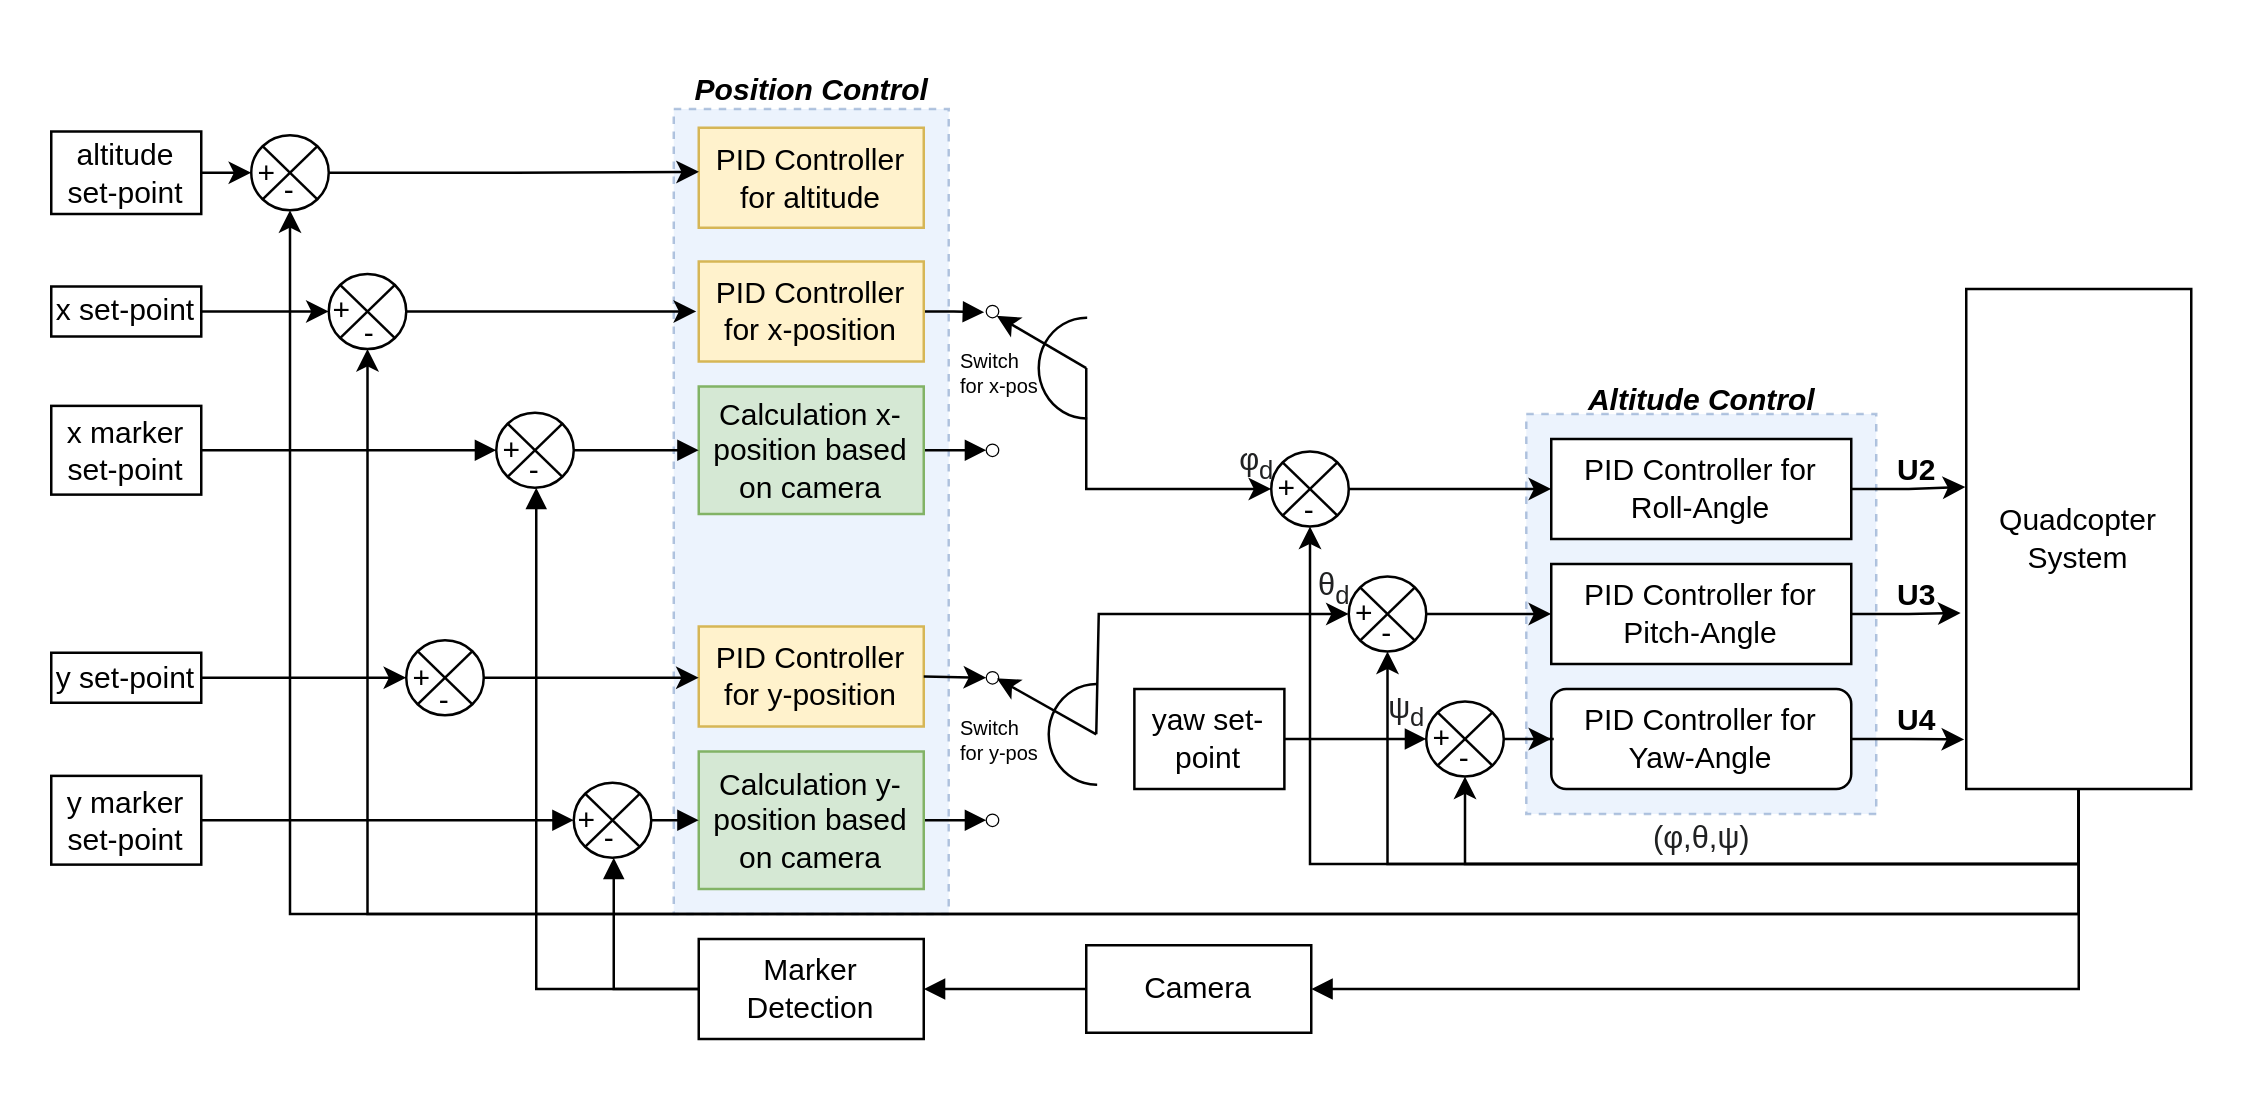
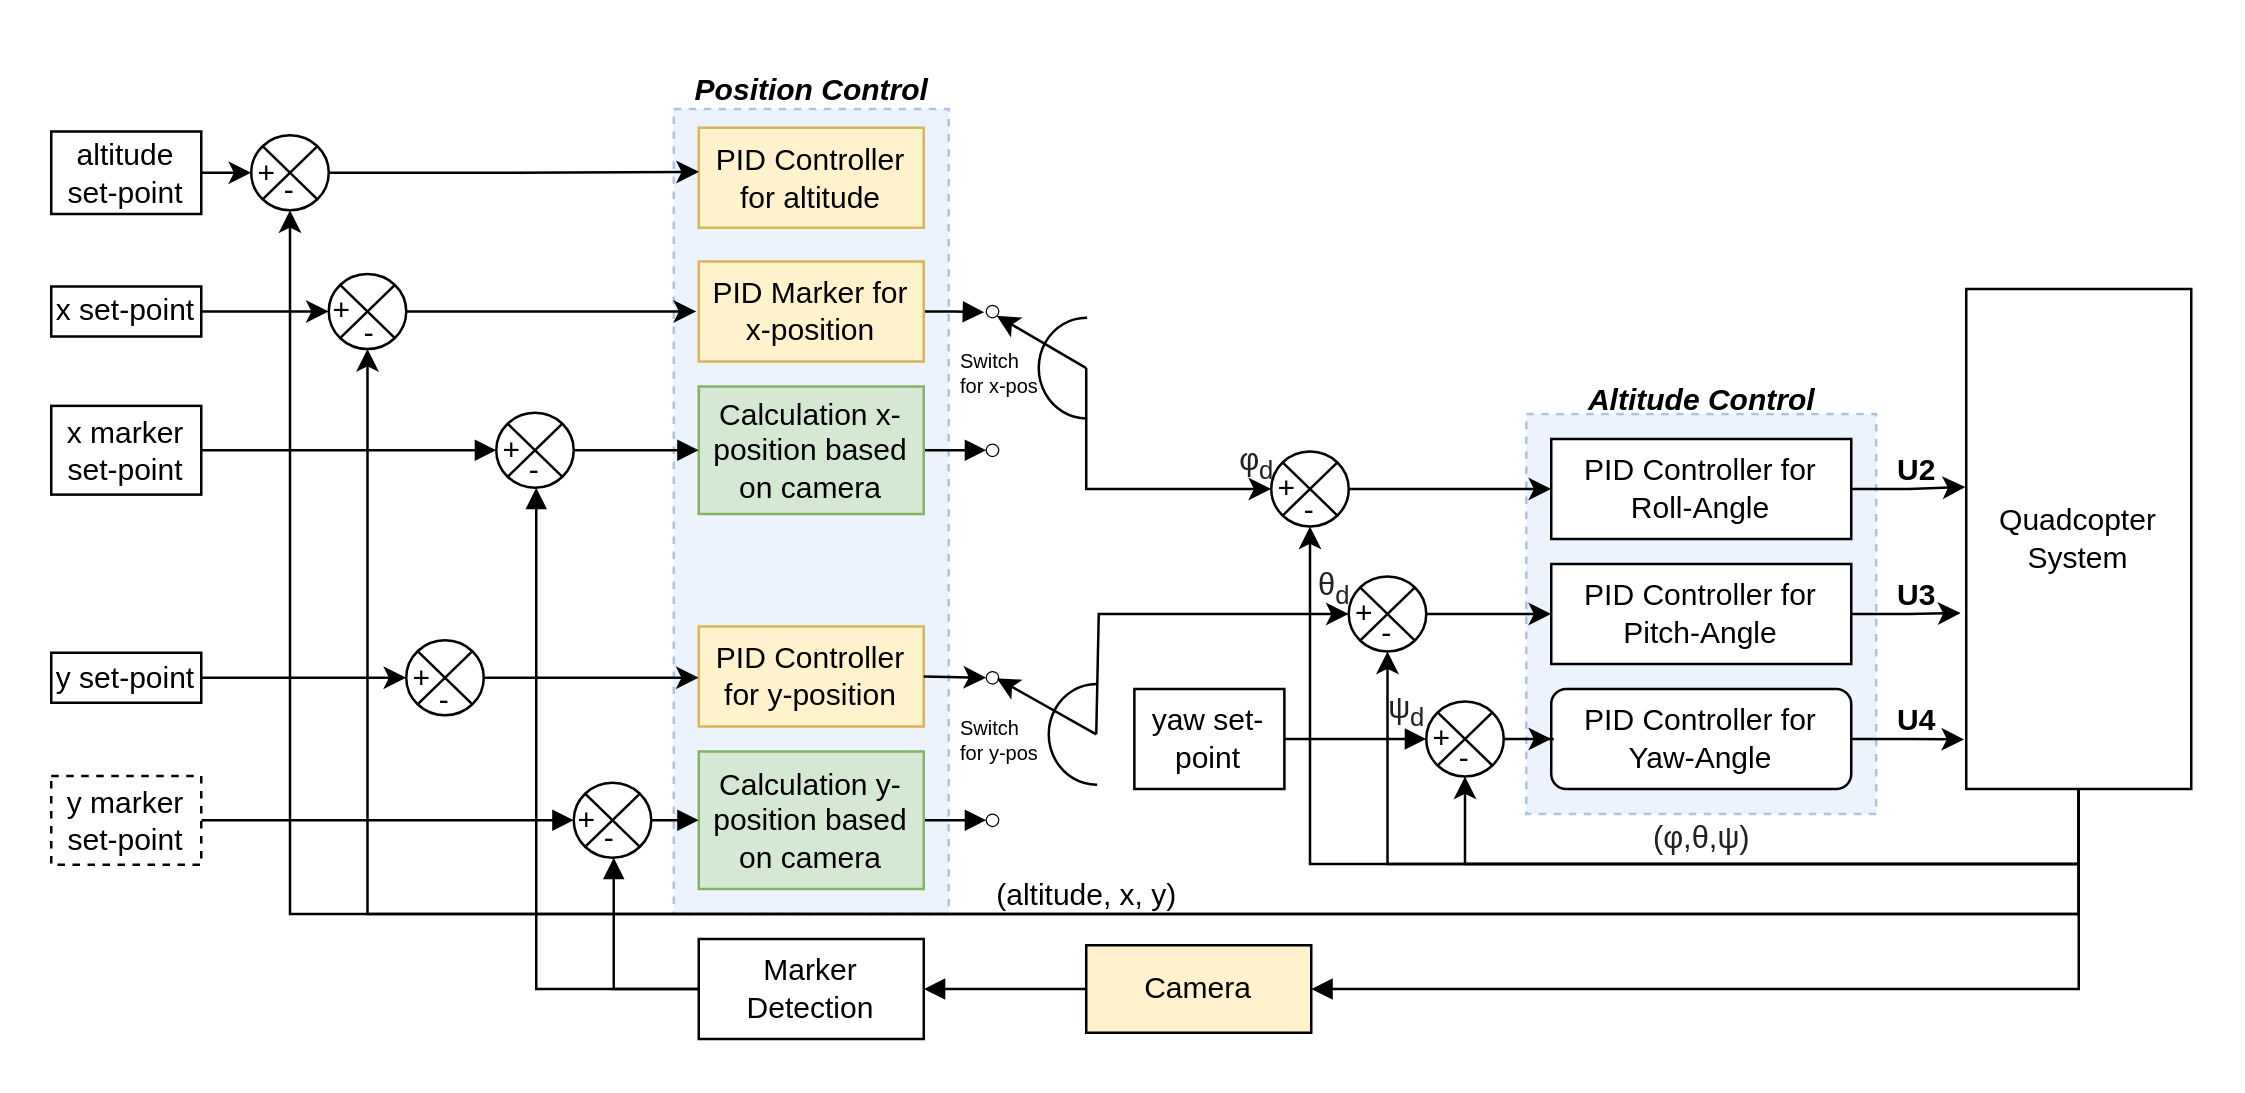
node "PID Controller for x-position": label "PID Controller for x-position" -> "PID Marker for x-position"
node "y marker set-point": style solid -> dashed
node "(altitude, x, y)": added
node "Camera": fillcolor #ffffff -> #fff2cc
